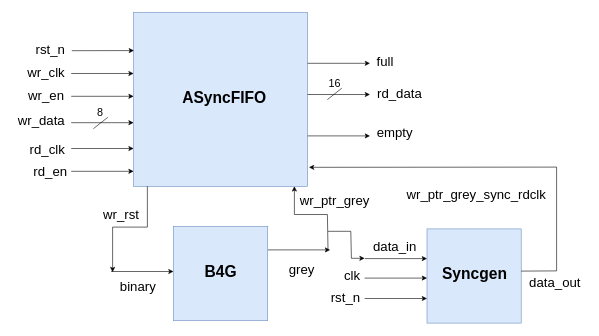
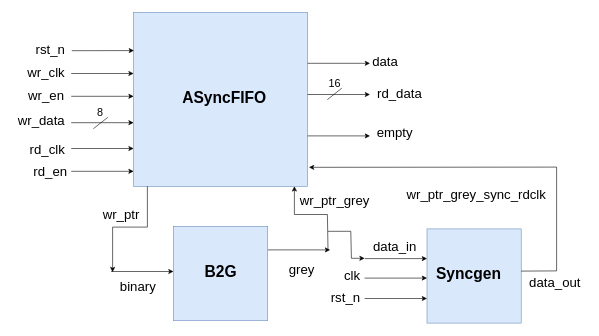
node "full": label "full" -> "data"
node "wr_rst": label "wr_rst" -> "wr_ptr"
node "B4G": label "B4G" -> "B2G"
node "Syncgen": moved (474, 274) -> (468, 274)
